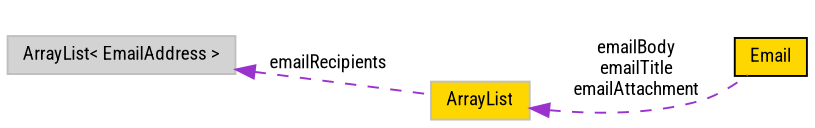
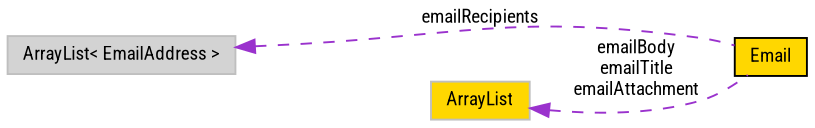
edge "ArrayList" -> "ArrayList< EmailAddress >": now "Email" -> "ArrayList< EmailAddress >"
